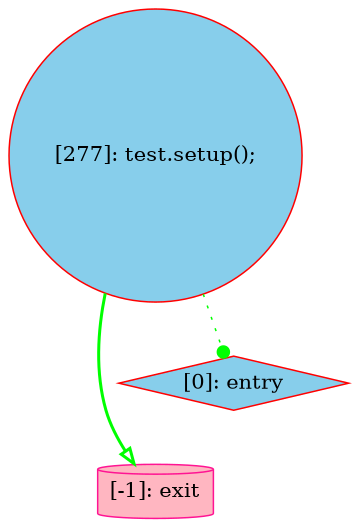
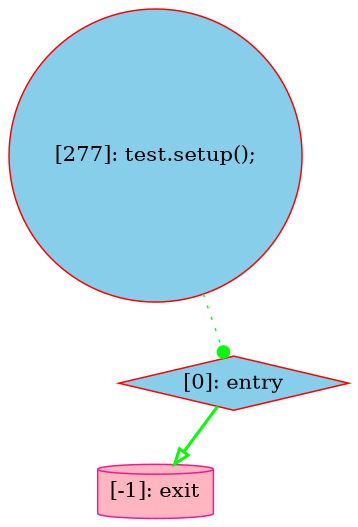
edge "[277]: test.setup();" -> "[-1]: exit": now "[0]: entry" -> "[-1]: exit"
